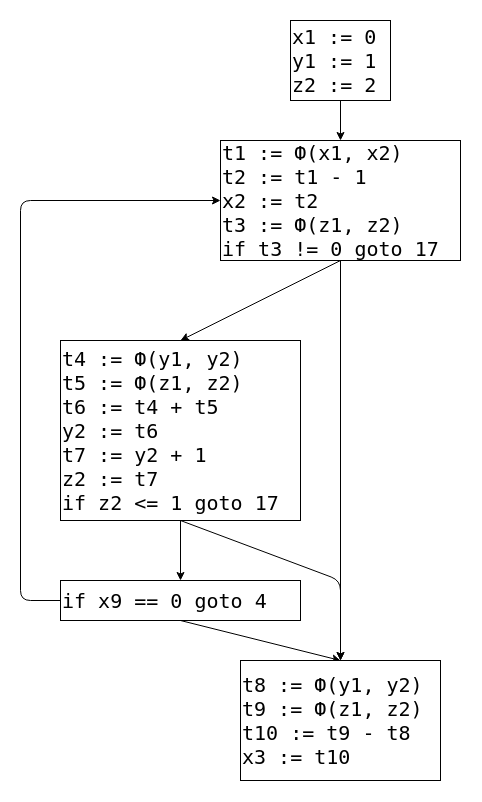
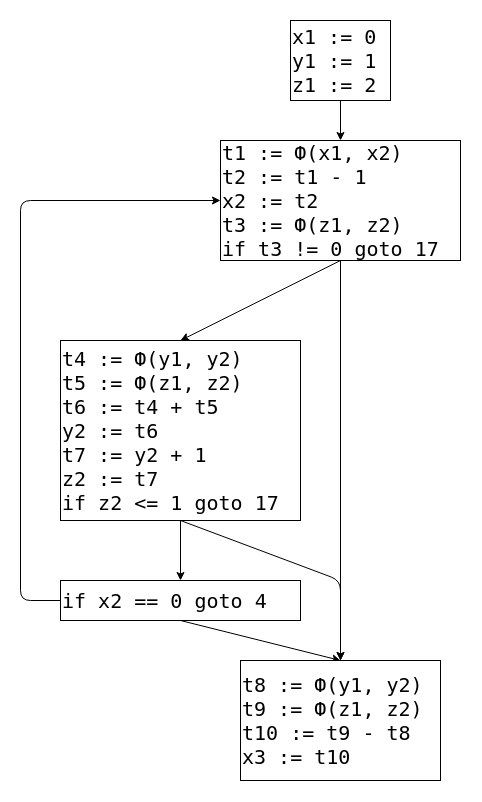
node "x1 := 0 y1 := 1 z2 := 2": label "x1 := 0 y1 := 1 z2 := 2" -> "x1 := 0 y1 := 1 z1 := 2"
node "if x9 == 0 goto 4": label "if x9 == 0 goto 4" -> "if x2 == 0 goto 4"
